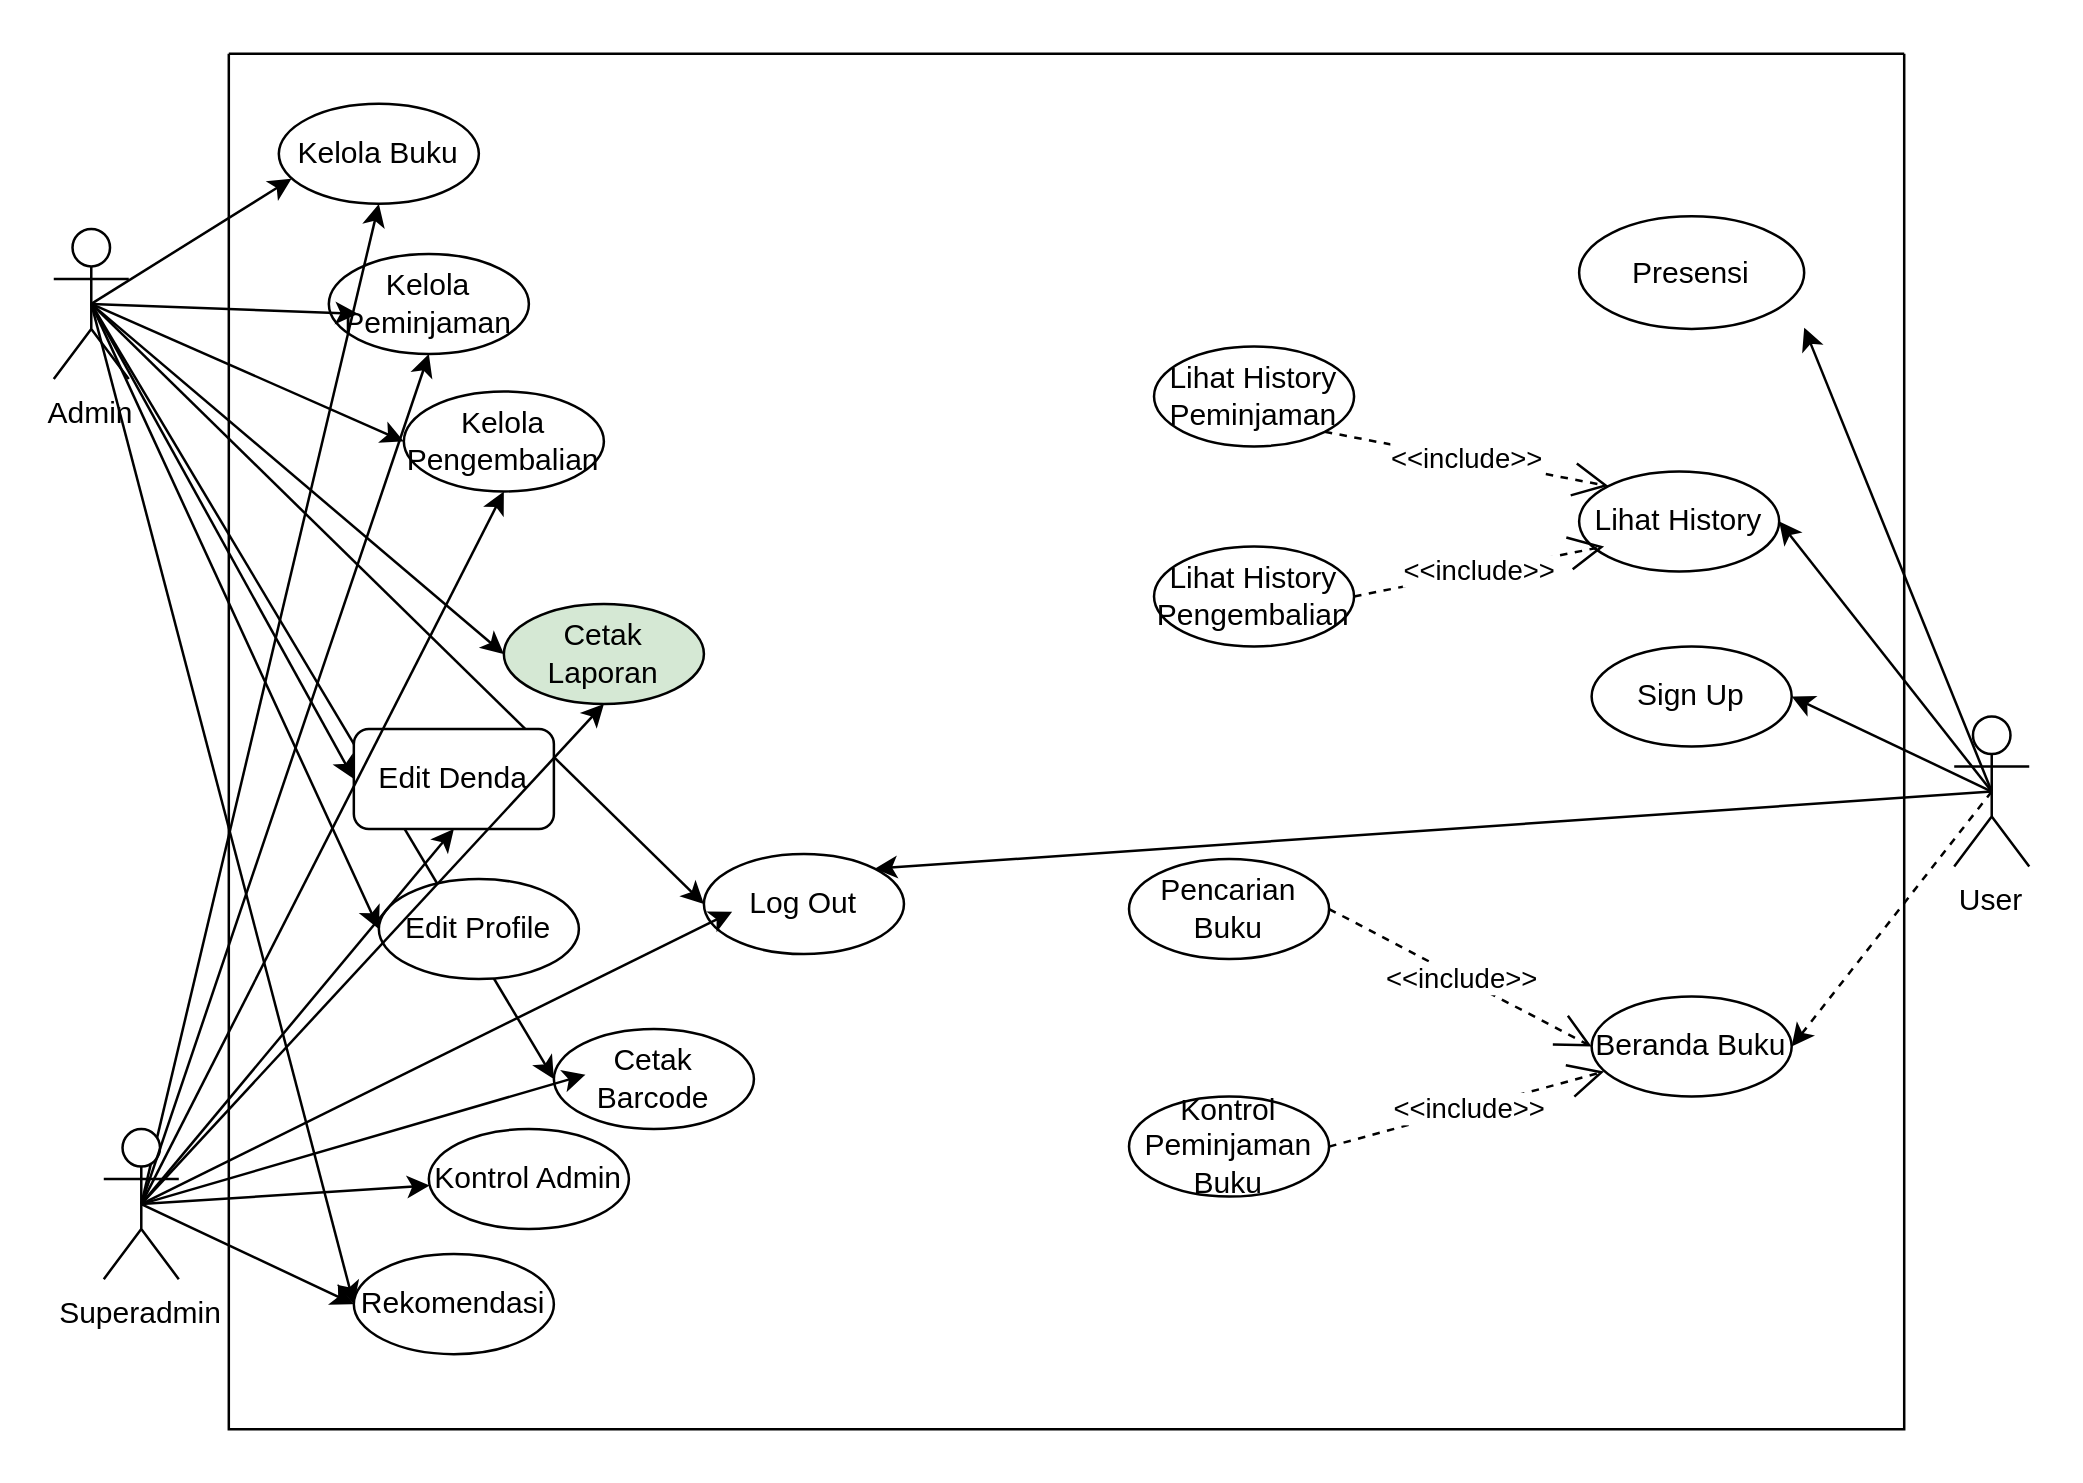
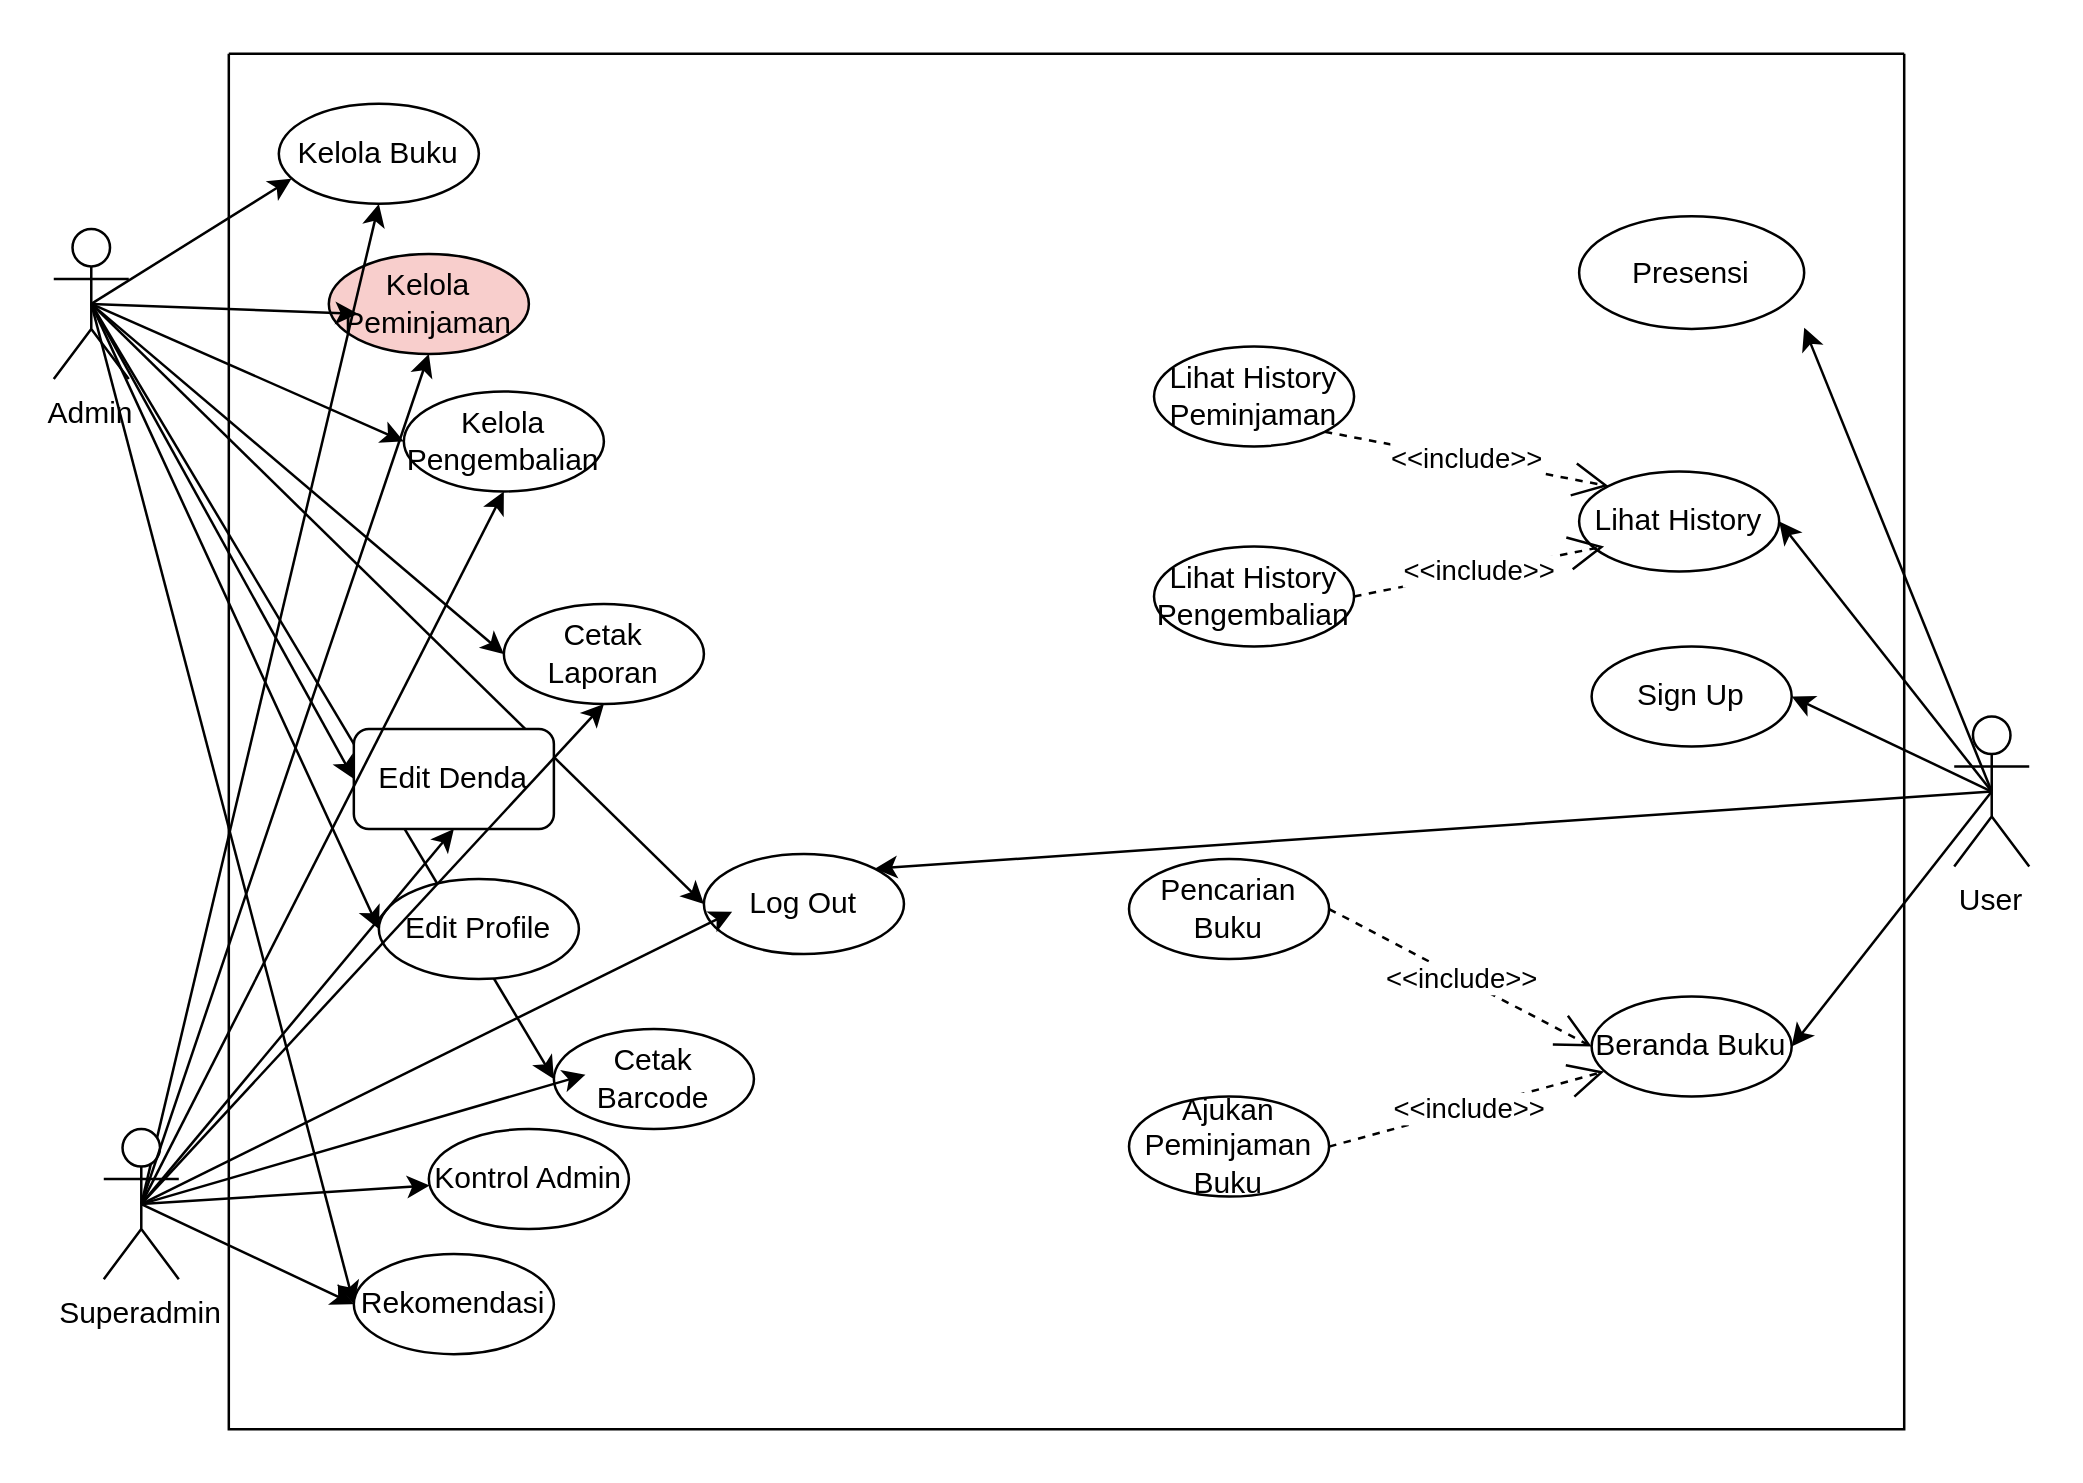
node "Kelola Peminjaman": fillcolor #ffffff -> #f8cecc
node "Cetak Laporan": fillcolor #d5e8d4 -> #ffffff
edge "User" -> "Beranda Buku": style dashed -> solid
node "Kontrol Peminjaman Buku": label "Kontrol Peminjaman Buku" -> "Ajukan Peminjaman Buku"
